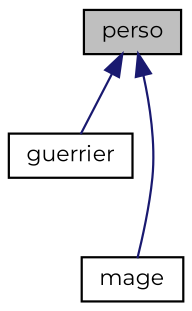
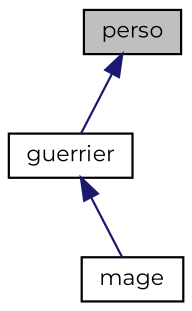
edge "mage" -> "perso": now "mage" -> "guerrier"
